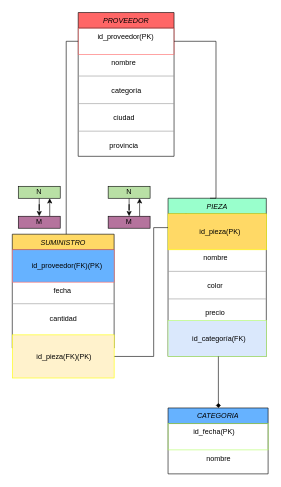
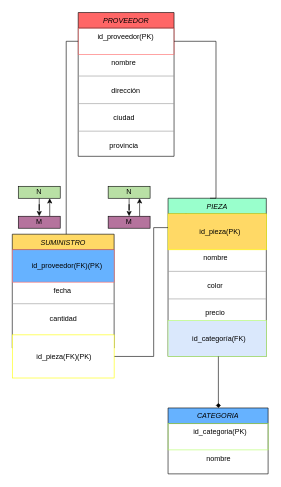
node "categoría": label "categoría" -> "dirección"
node "id_pieza(FK)(PK)": fillcolor #fff2cc -> #ffffff
node "id_fecha(PK)": label "id_fecha(PK)" -> "id_categoria(PK)"
